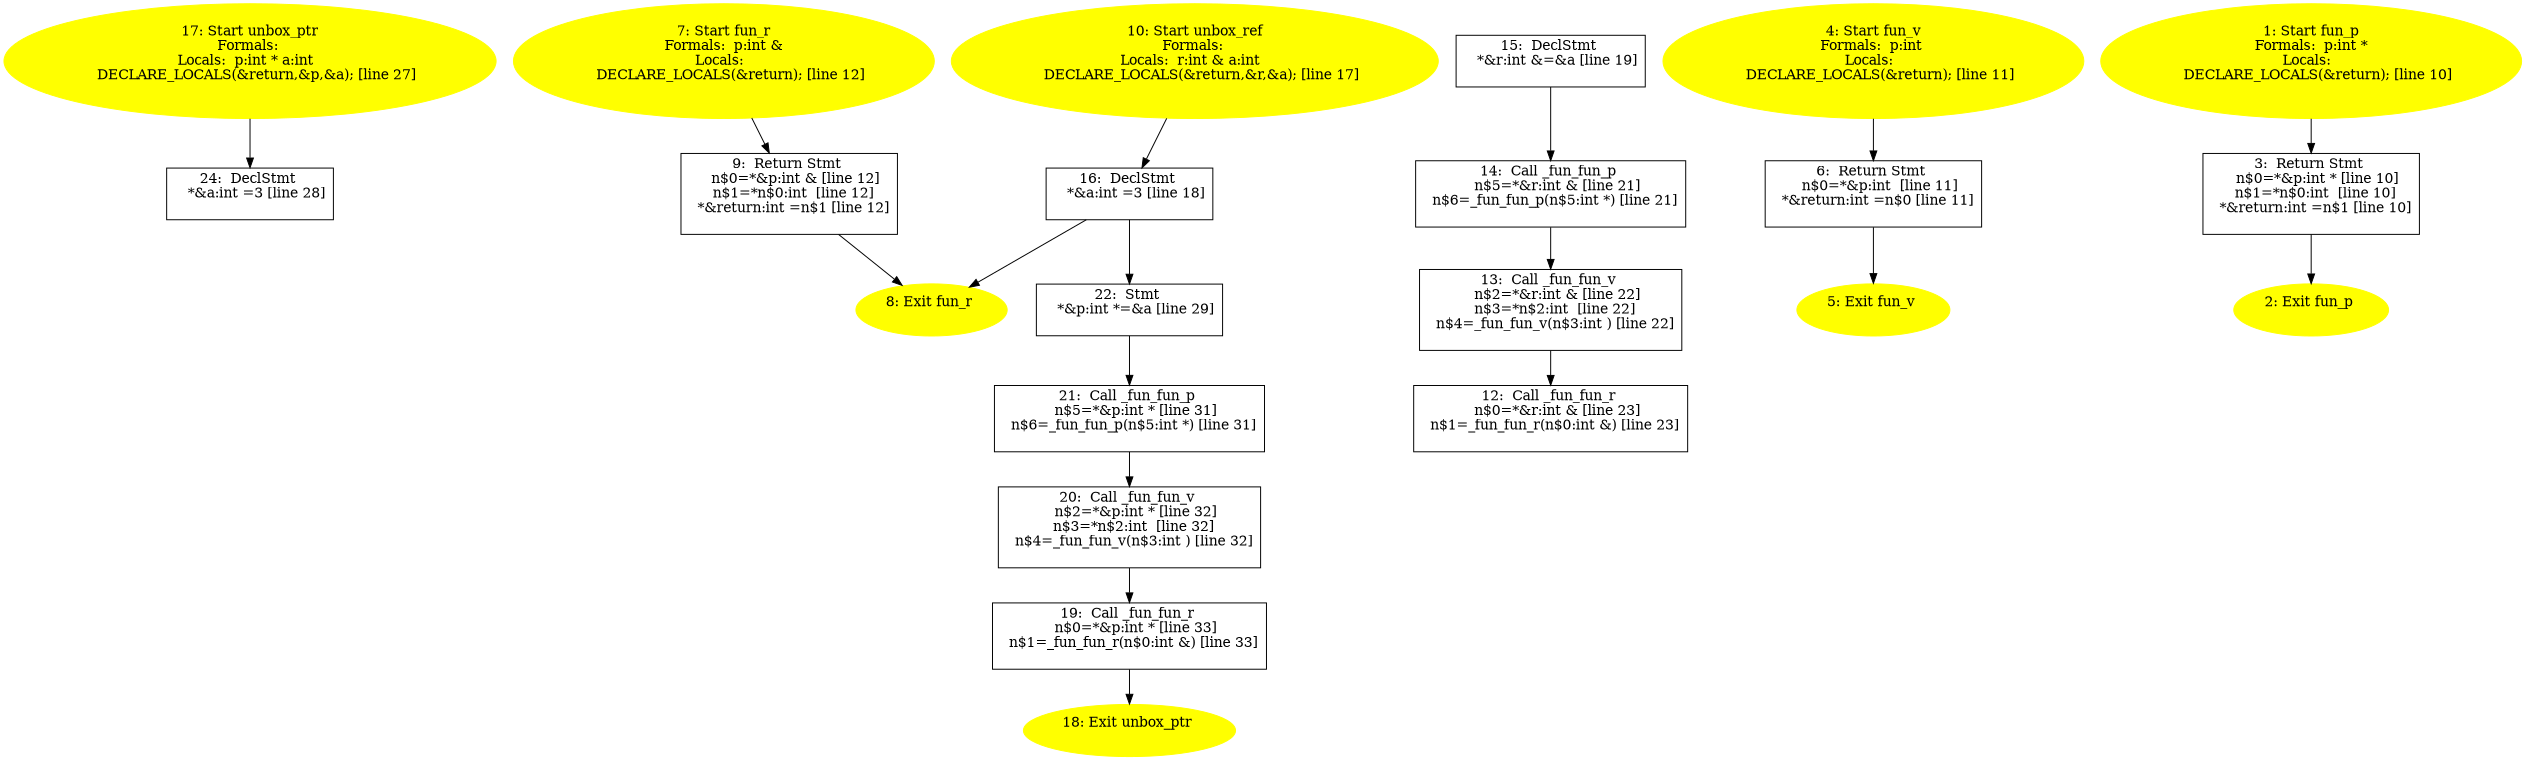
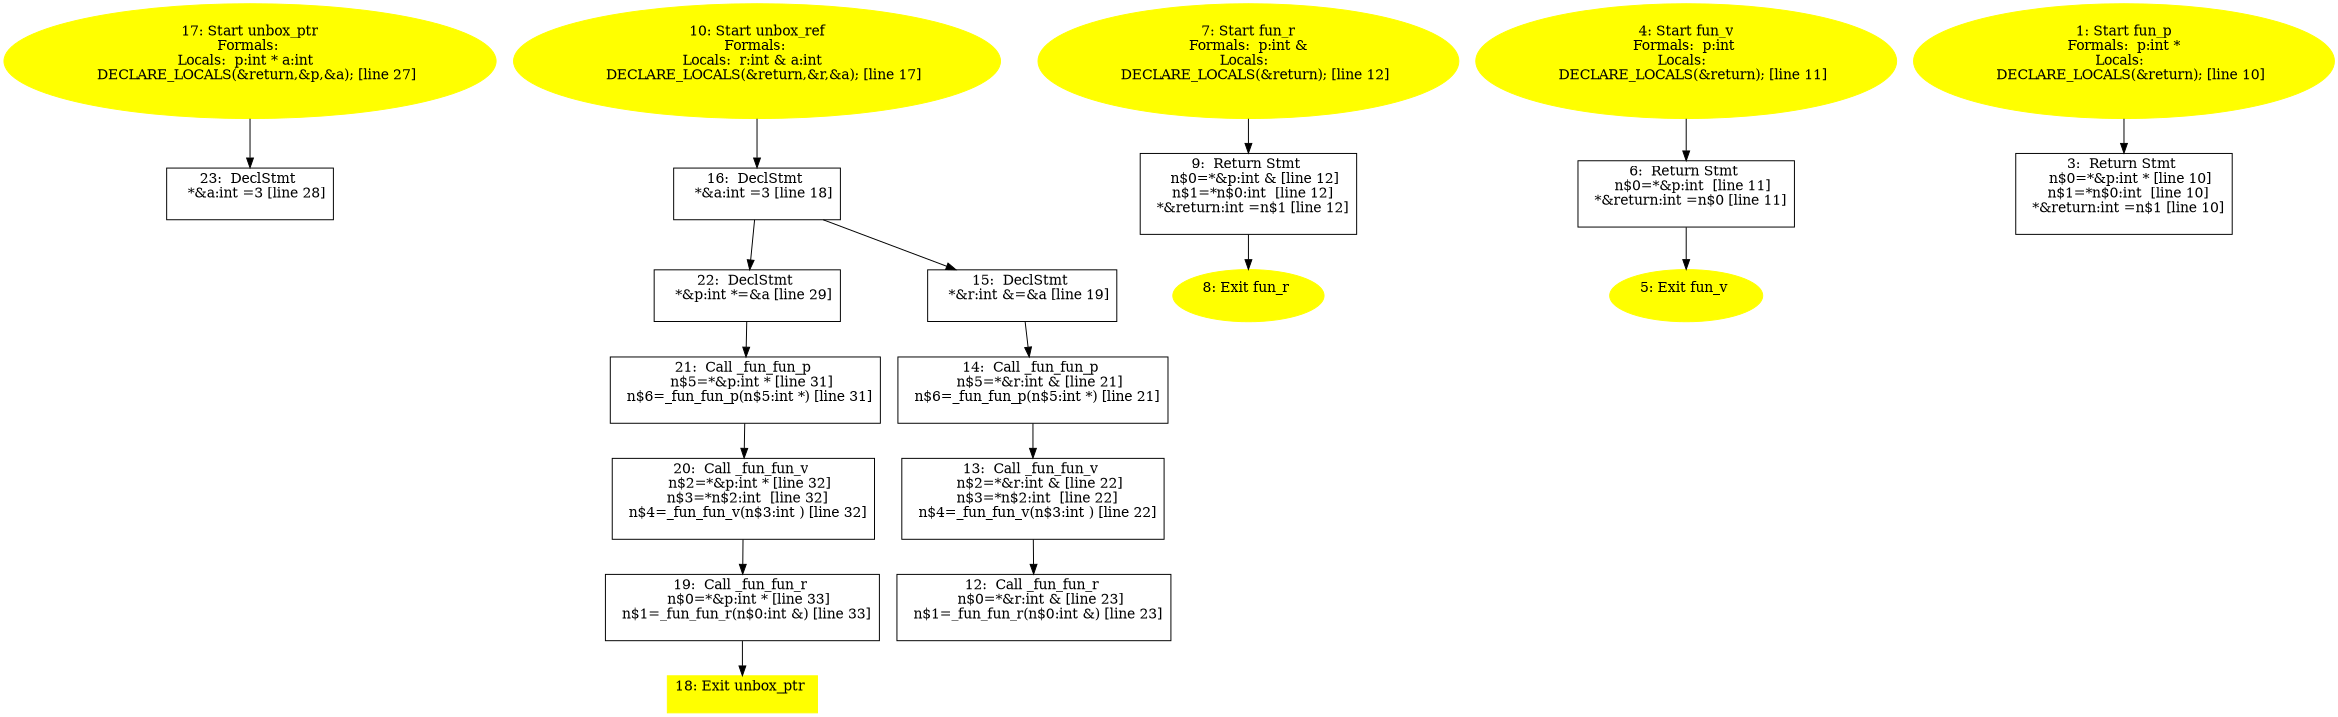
node "24:  DeclStmt *&a:int =3 [line 28]": label "24:  DeclStmt *&a:int =3 [line 28]" -> "23:  DeclStmt *&a:int =3 [line 28]"
edge "16:  DeclStmt *&a:int =3 [line 18]" -> "8: Exit fun_r": now "16:  DeclStmt *&a:int =3 [line 18]" -> "15:  DeclStmt *&r:int &=&a [line 19]"
node "22:  Stmt *&p:int *=&a [line 29]": label "22:  Stmt *&p:int *=&a [line 29]" -> "22:  DeclStmt *&p:int *=&a [line 29]"
node "2: Exit fun_p": removed
node "18: Exit unbox_ptr": shape ellipse -> box
